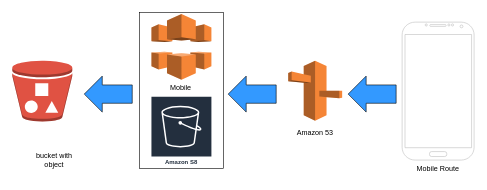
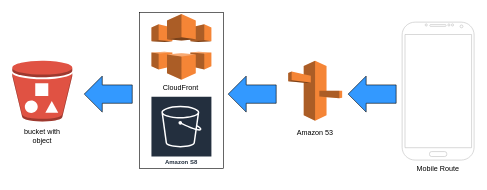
node "Mobile": label "Mobile" -> "CloudFront"
node "bucket with object": moved (54, 160) -> (42, 136)
